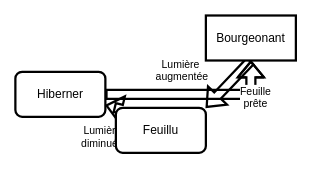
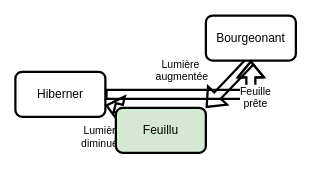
node "Bourgeonant": shape rectangle -> rounded rectangle
node "Feuillu": fillcolor #ffffff -> #d5e8d4
